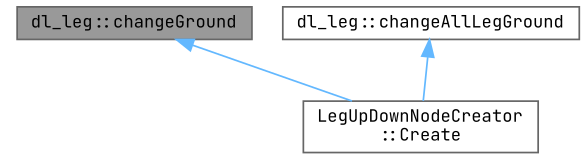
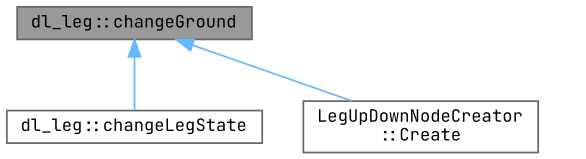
node "dl_leg::changeAllLegGround": removed
node "dl_leg::changeLegState": added
